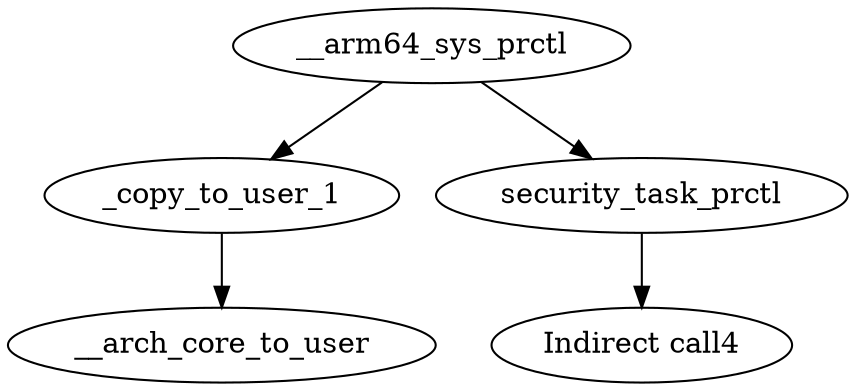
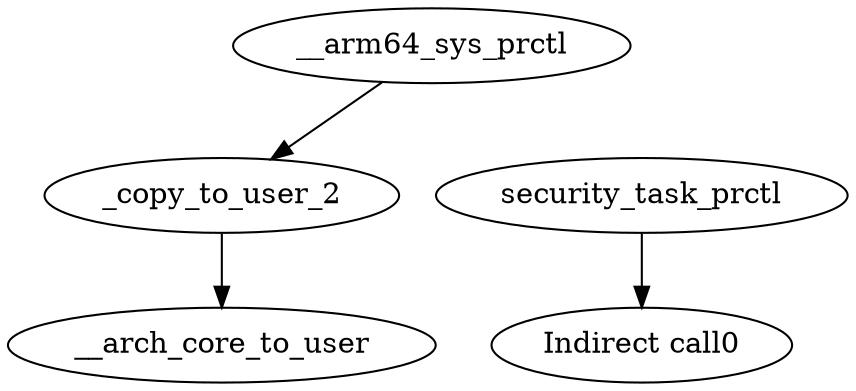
edge "__arm64_sys_prctl" -> "security_task_prctl": removed
node "_copy_to_user_1": label "_copy_to_user_1" -> "_copy_to_user_2"
node "Indirect call4": label "Indirect call4" -> "Indirect call0"
